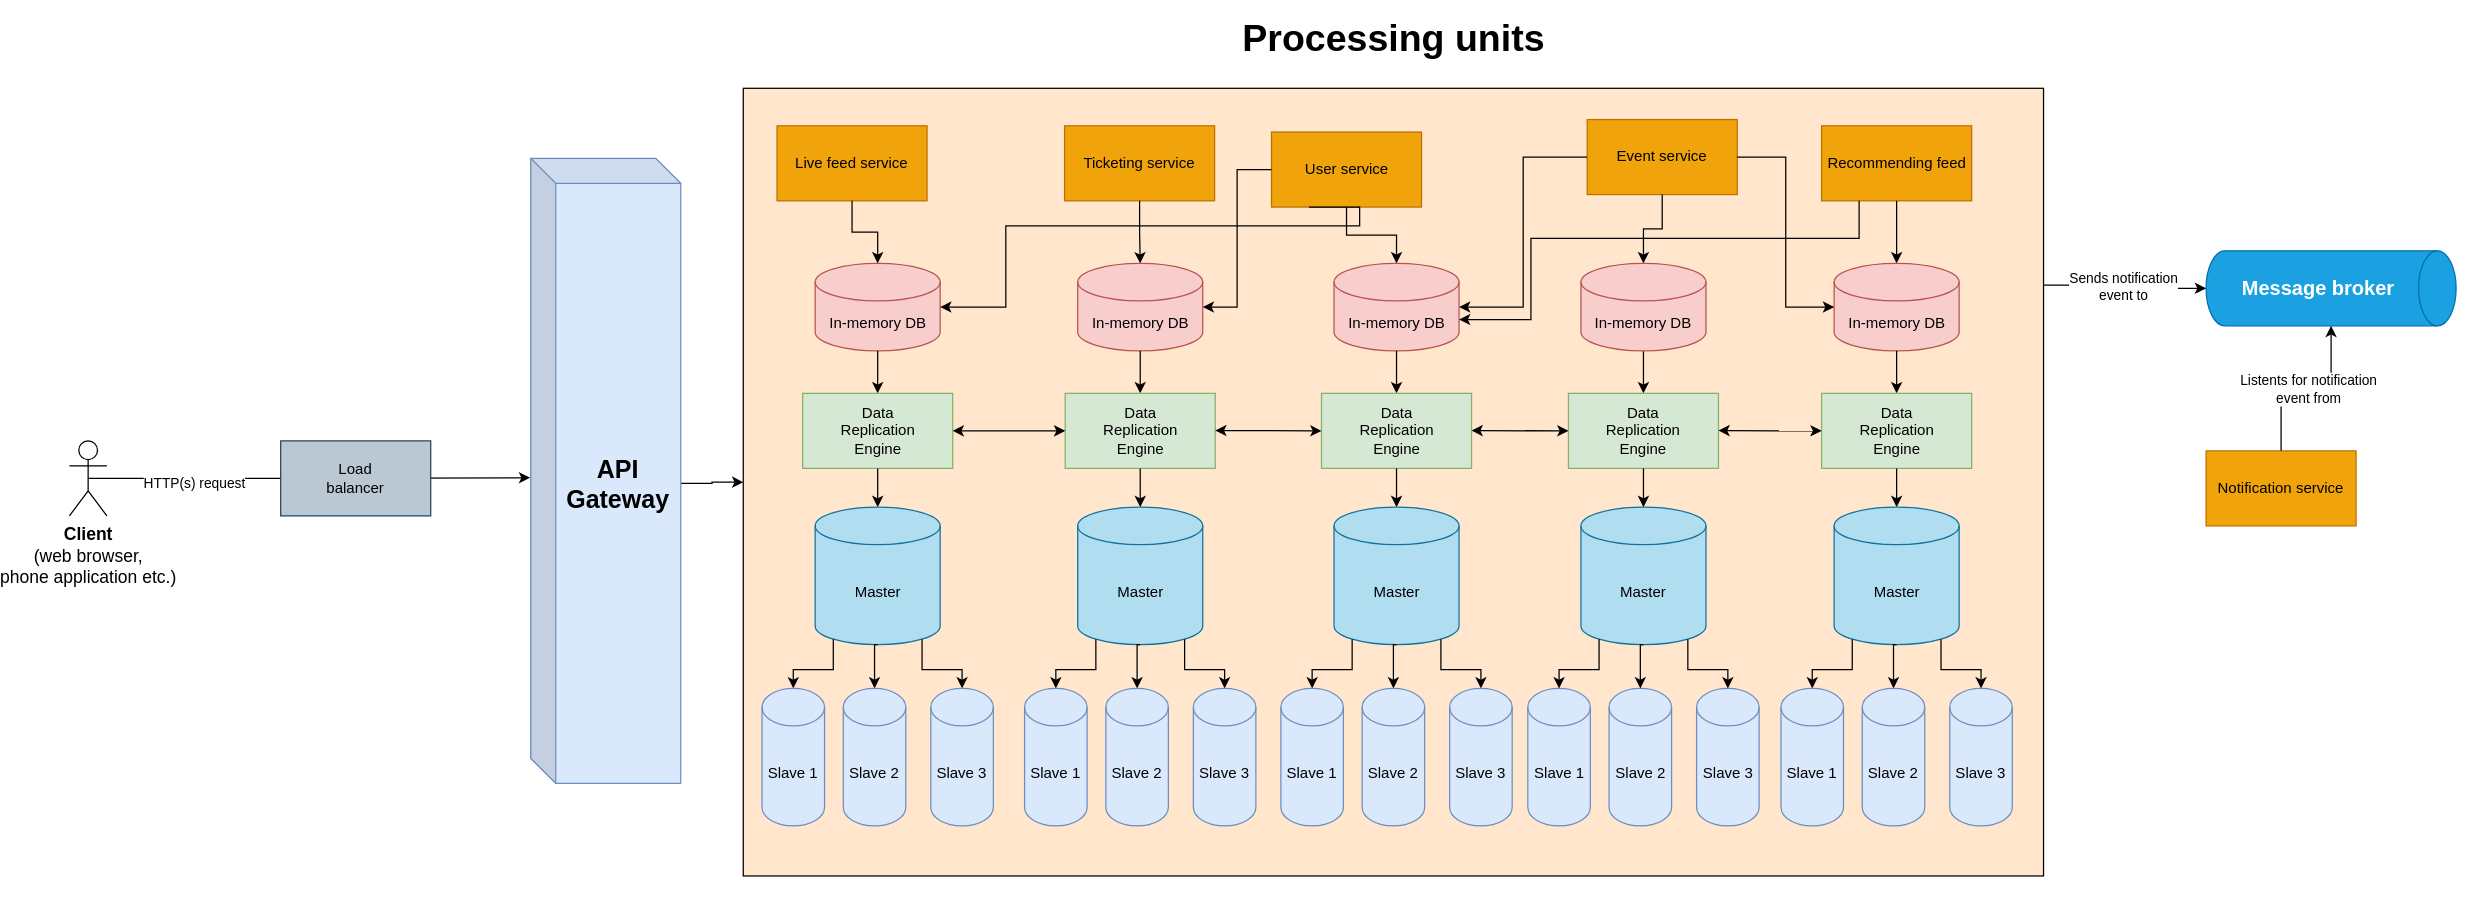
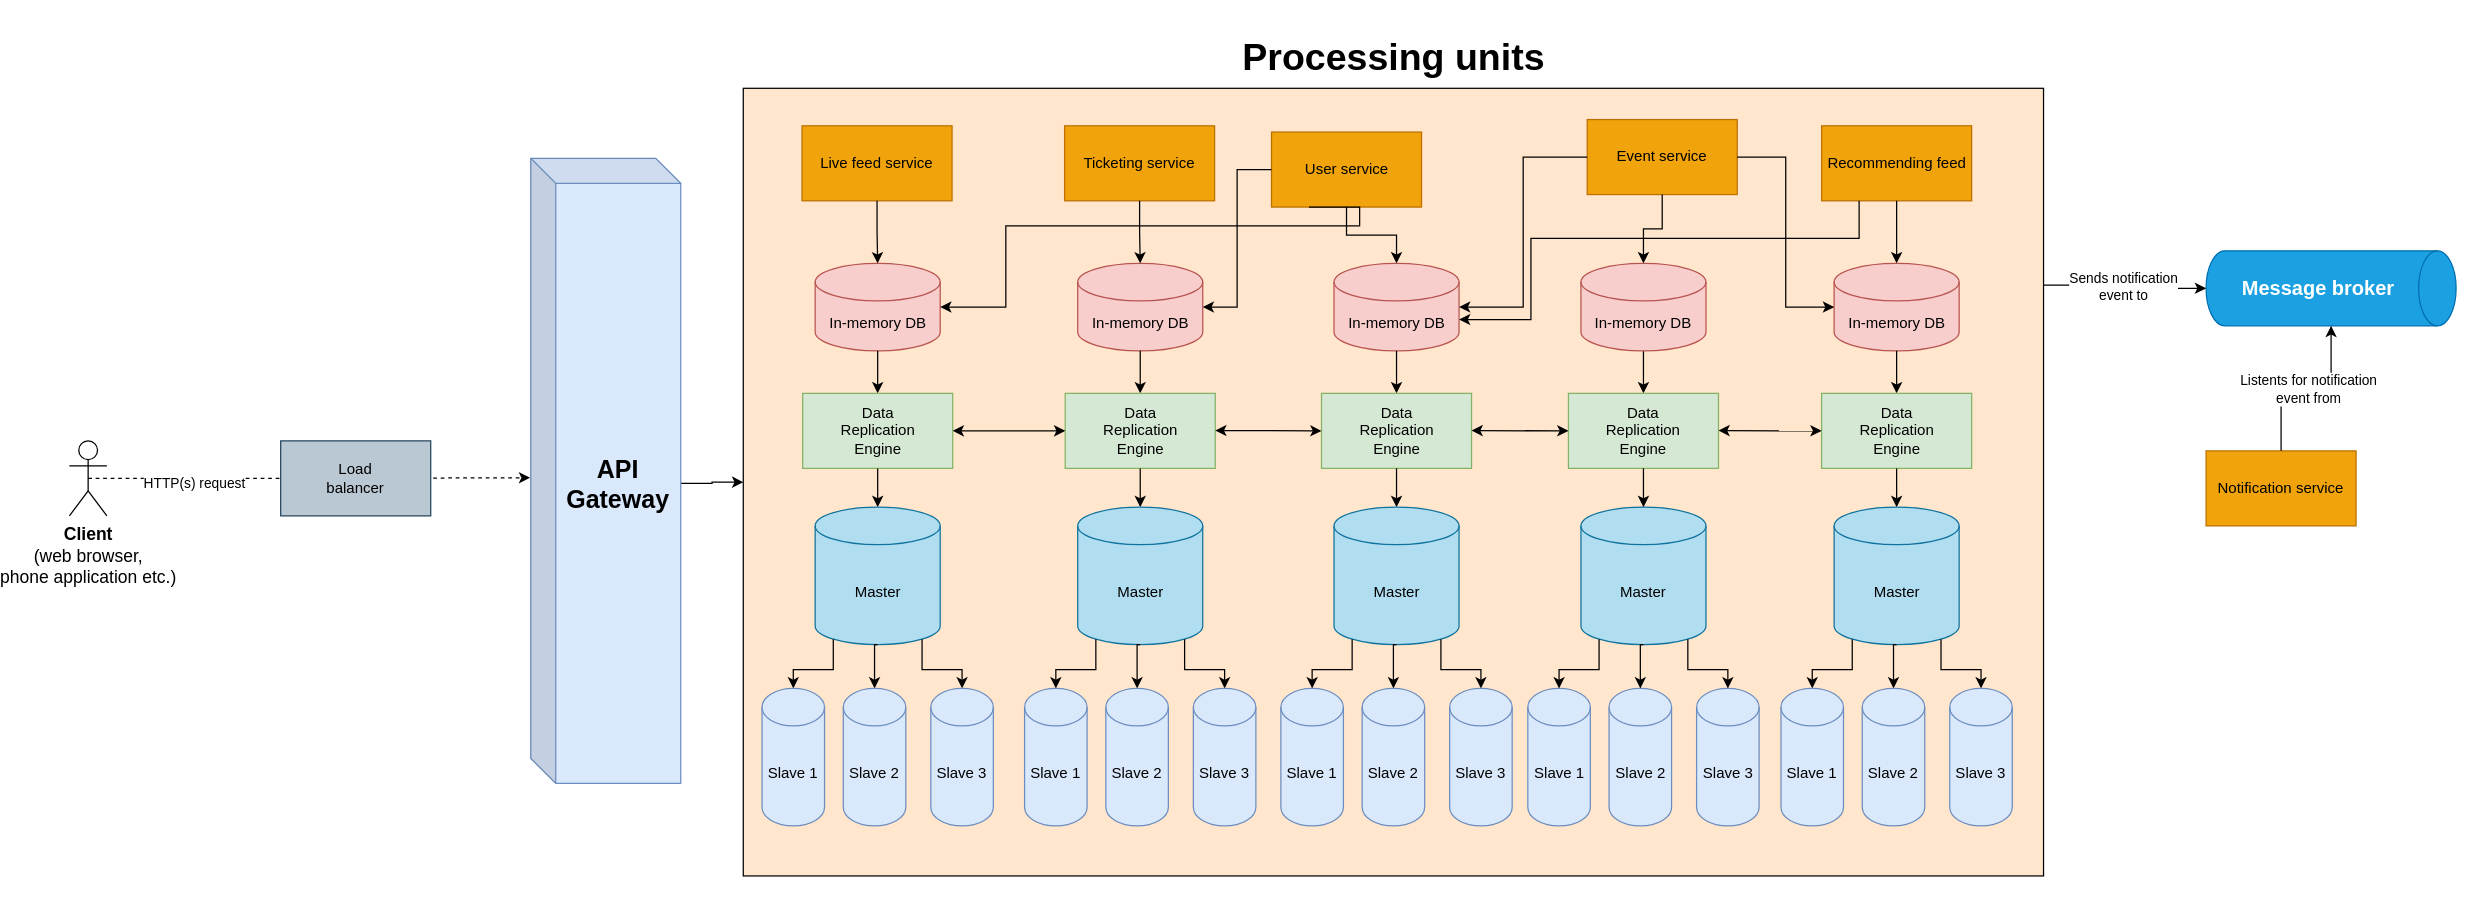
node "Processing units": moved (1393, 38) -> (1393, 57)
node "Live feed service": moved (852, 163) -> (877, 163)
edge "Client (web browser, phone application etc.)" -> "API Gateway": style solid -> dashed
